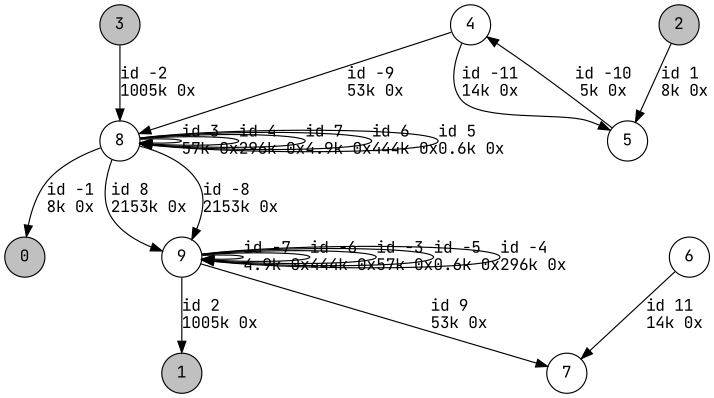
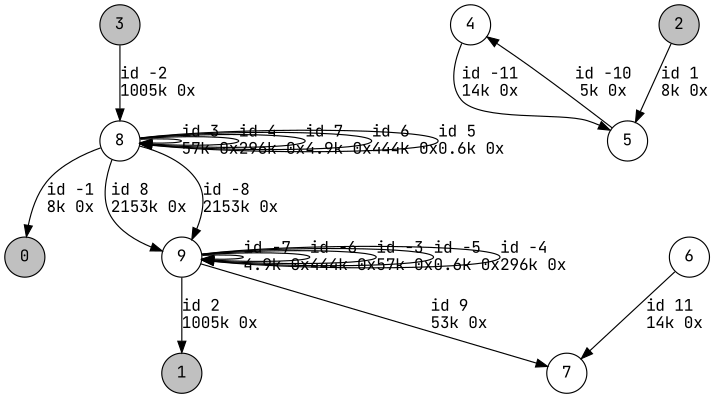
edge "4" -> "8": removed, label "id -9 53k 0x"
